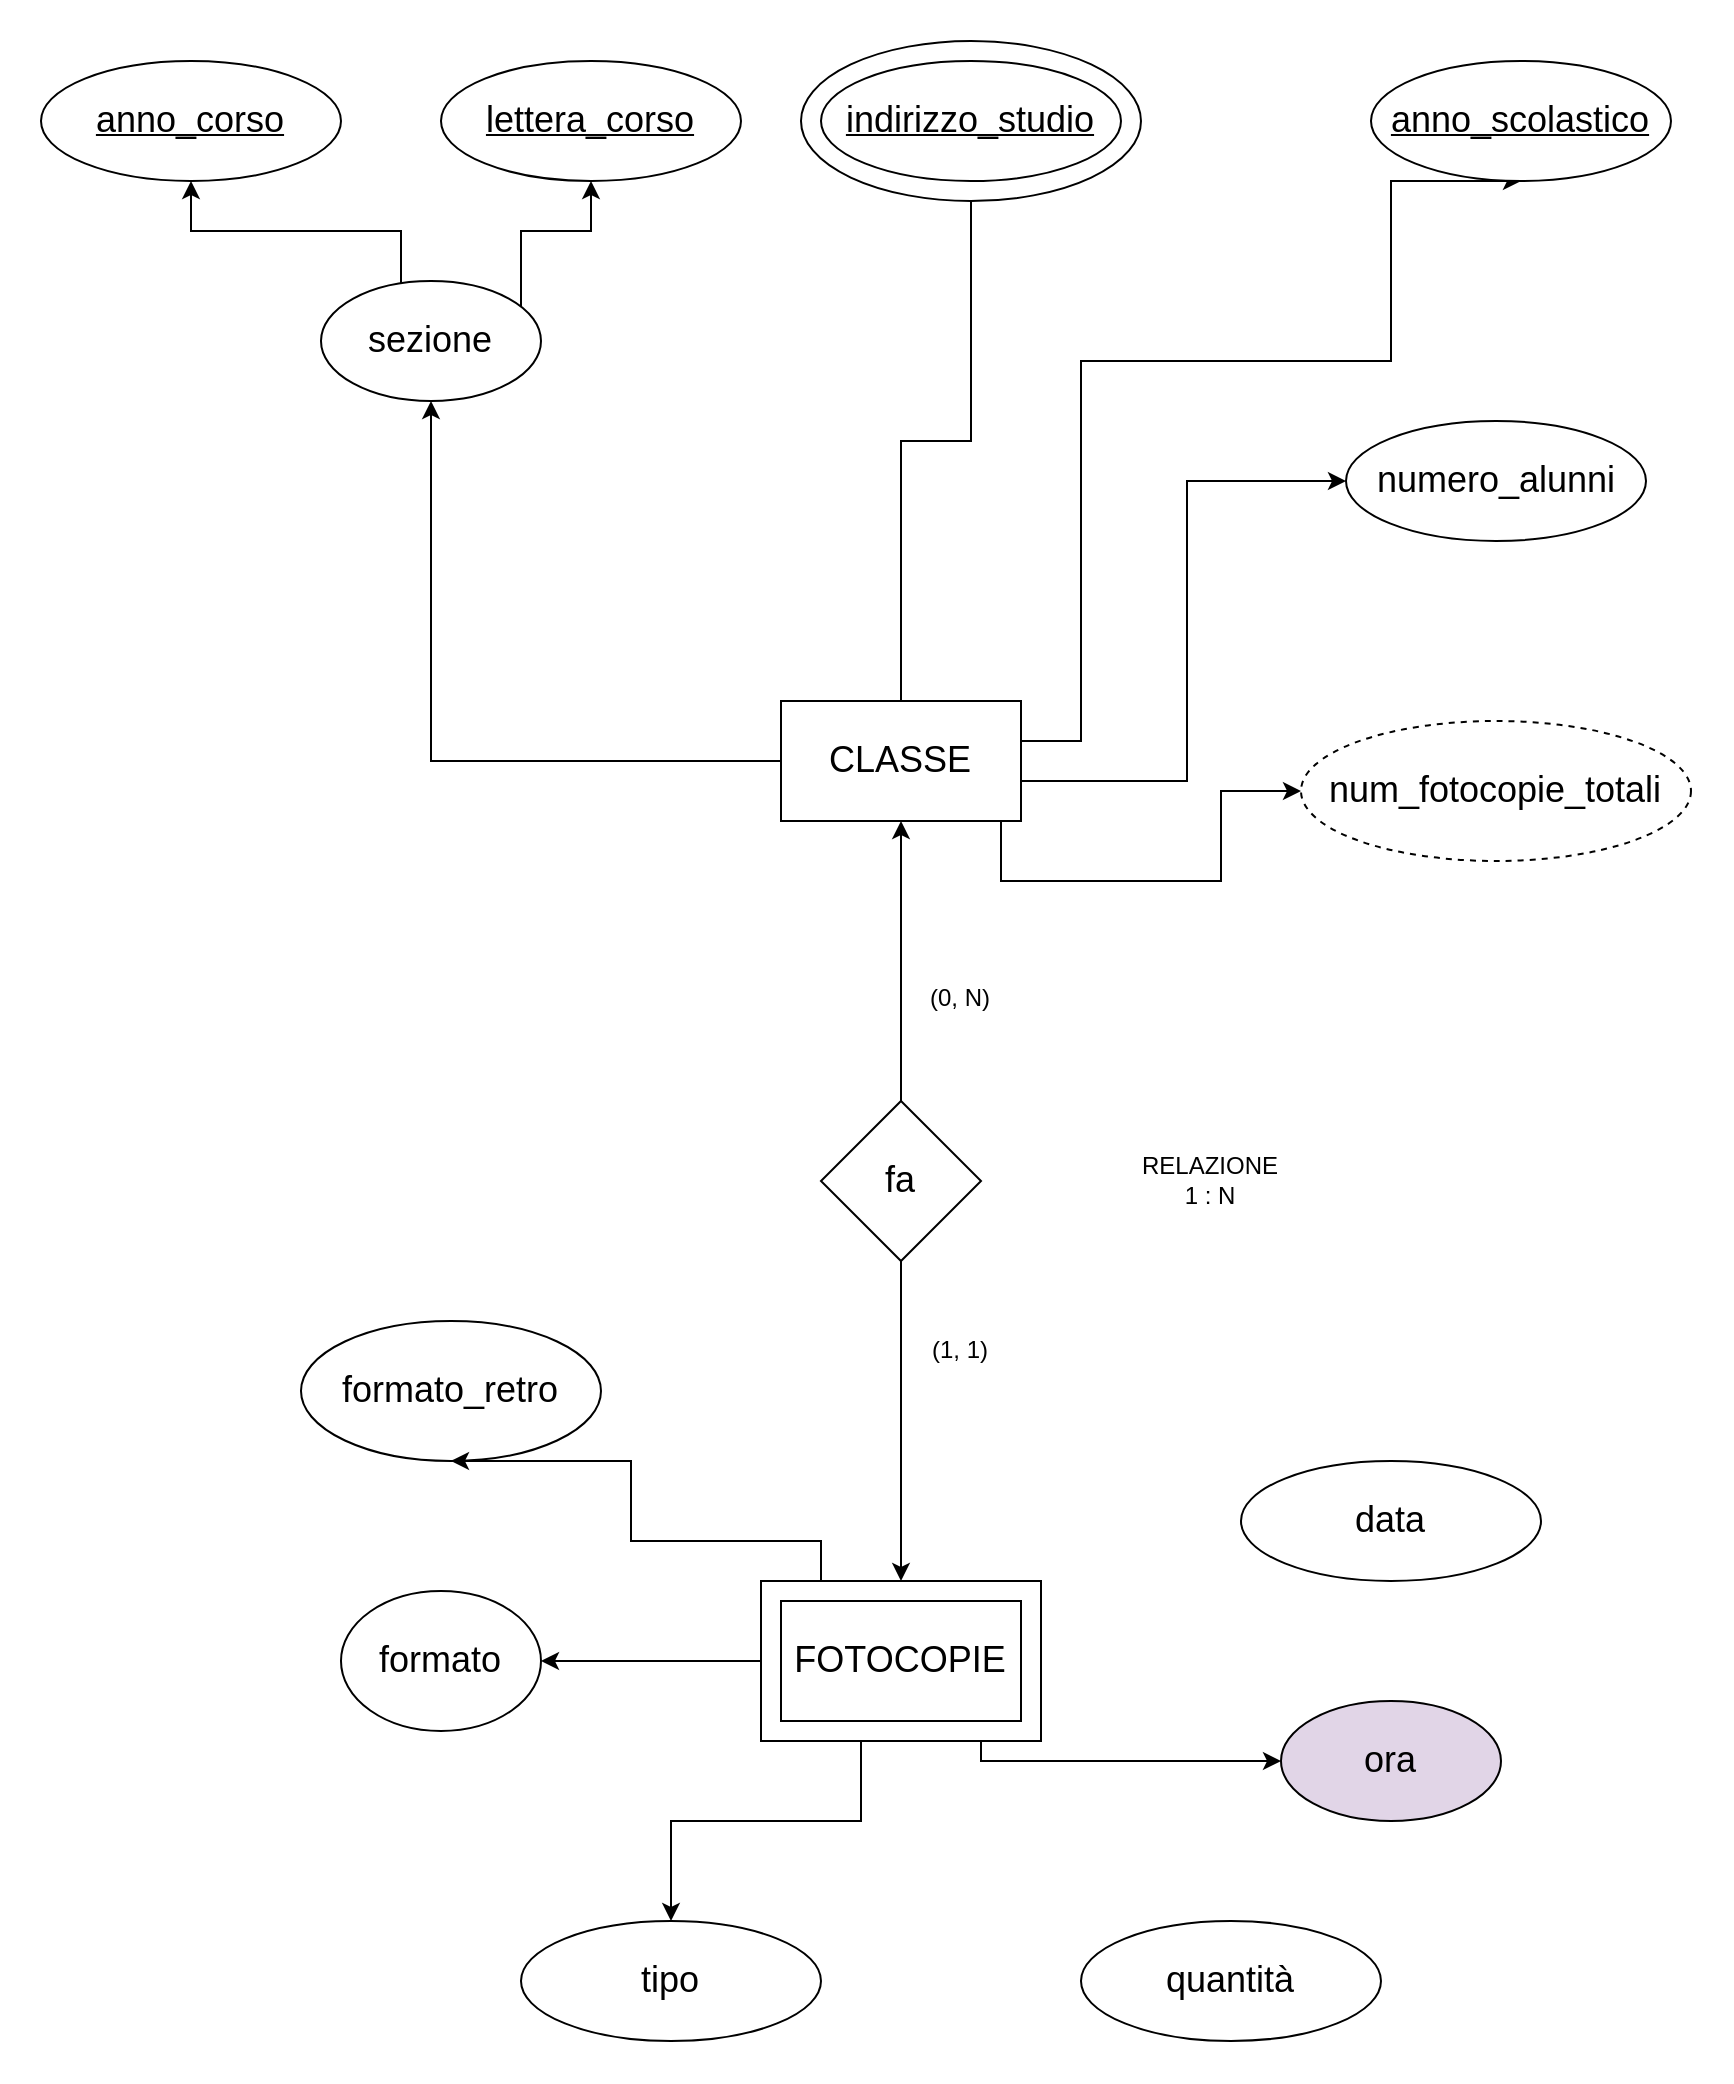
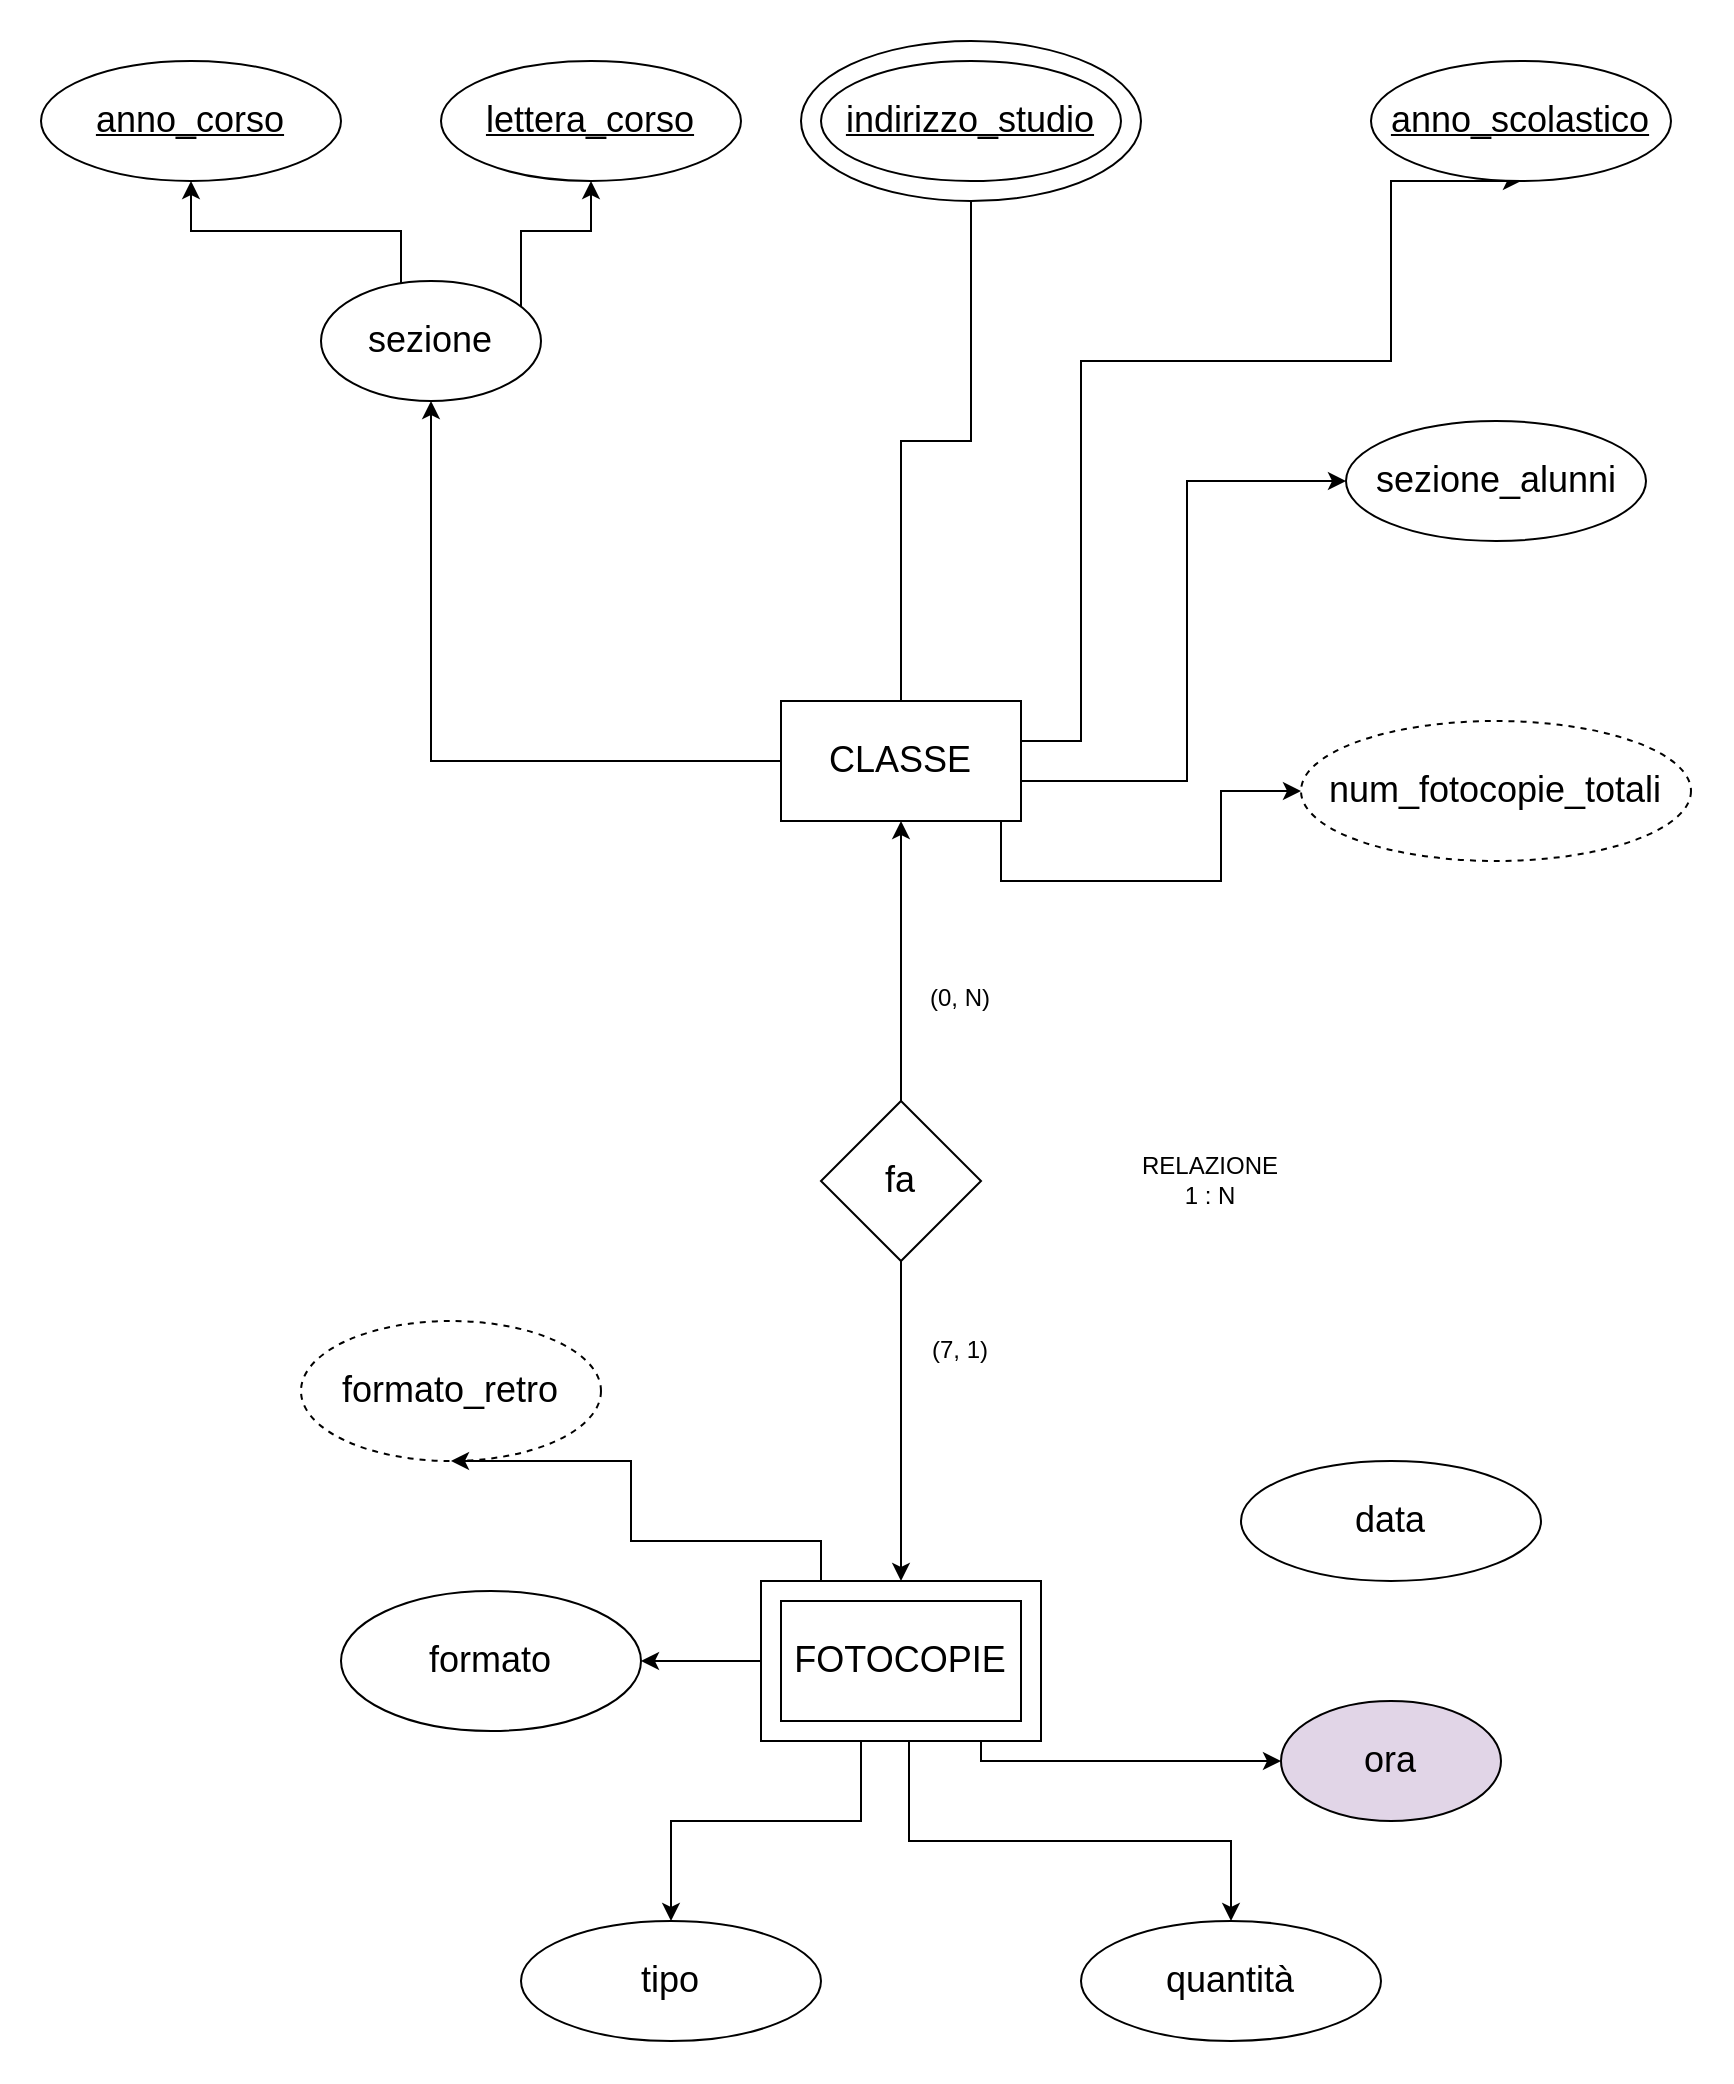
node "numero_alunni": label "numero_alunni" -> "sezione_alunni"
node "(1, 1)": label "(1, 1)" -> "(7, 1)"
node "formato_retro": style solid -> dashed
node "formato": size 200x140 -> 300x140
edge "FOTOCOPIE" -> "quantità": added
